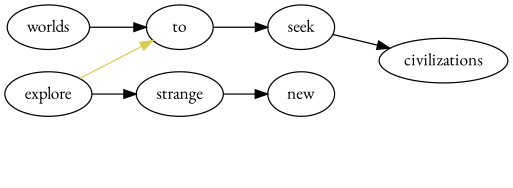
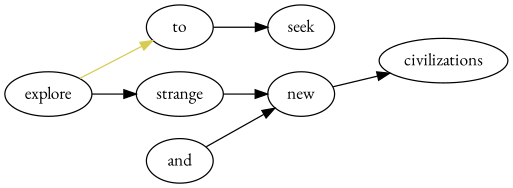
node "worlds": removed
edge "seek" -> "civilizations": now "new" -> "civilizations"
node "and": added
